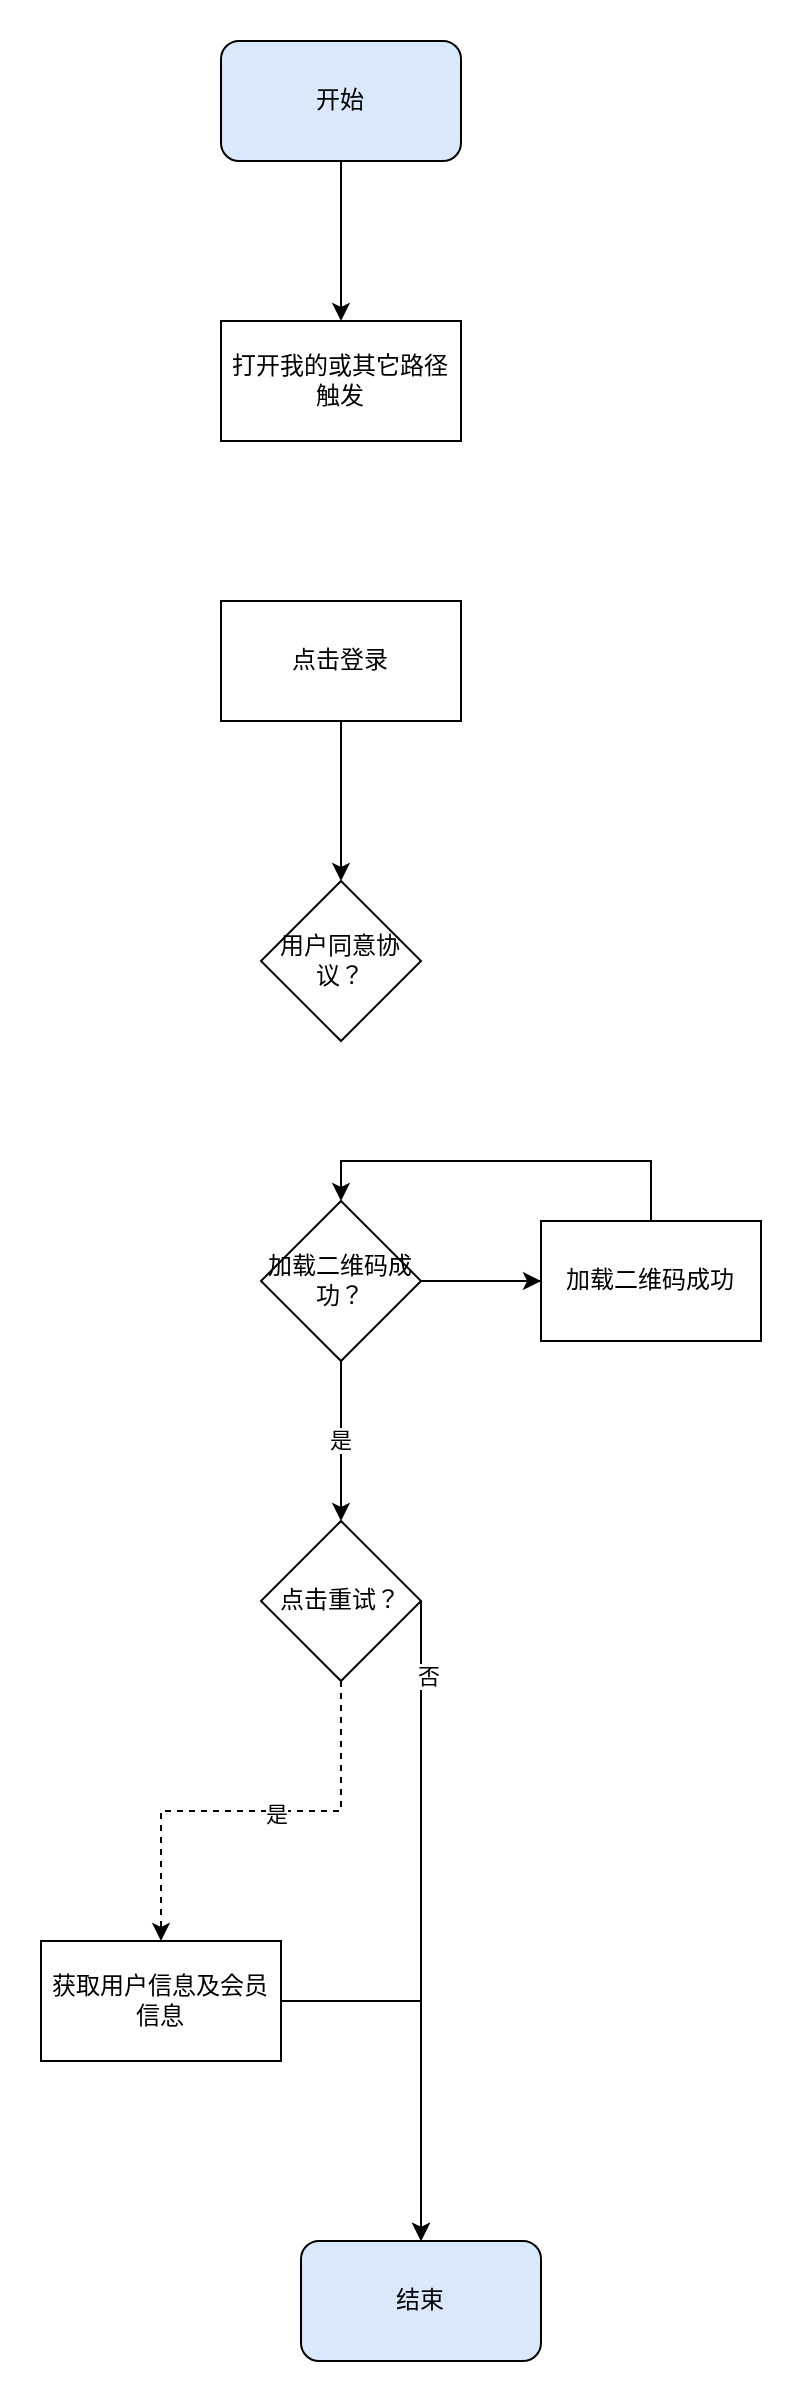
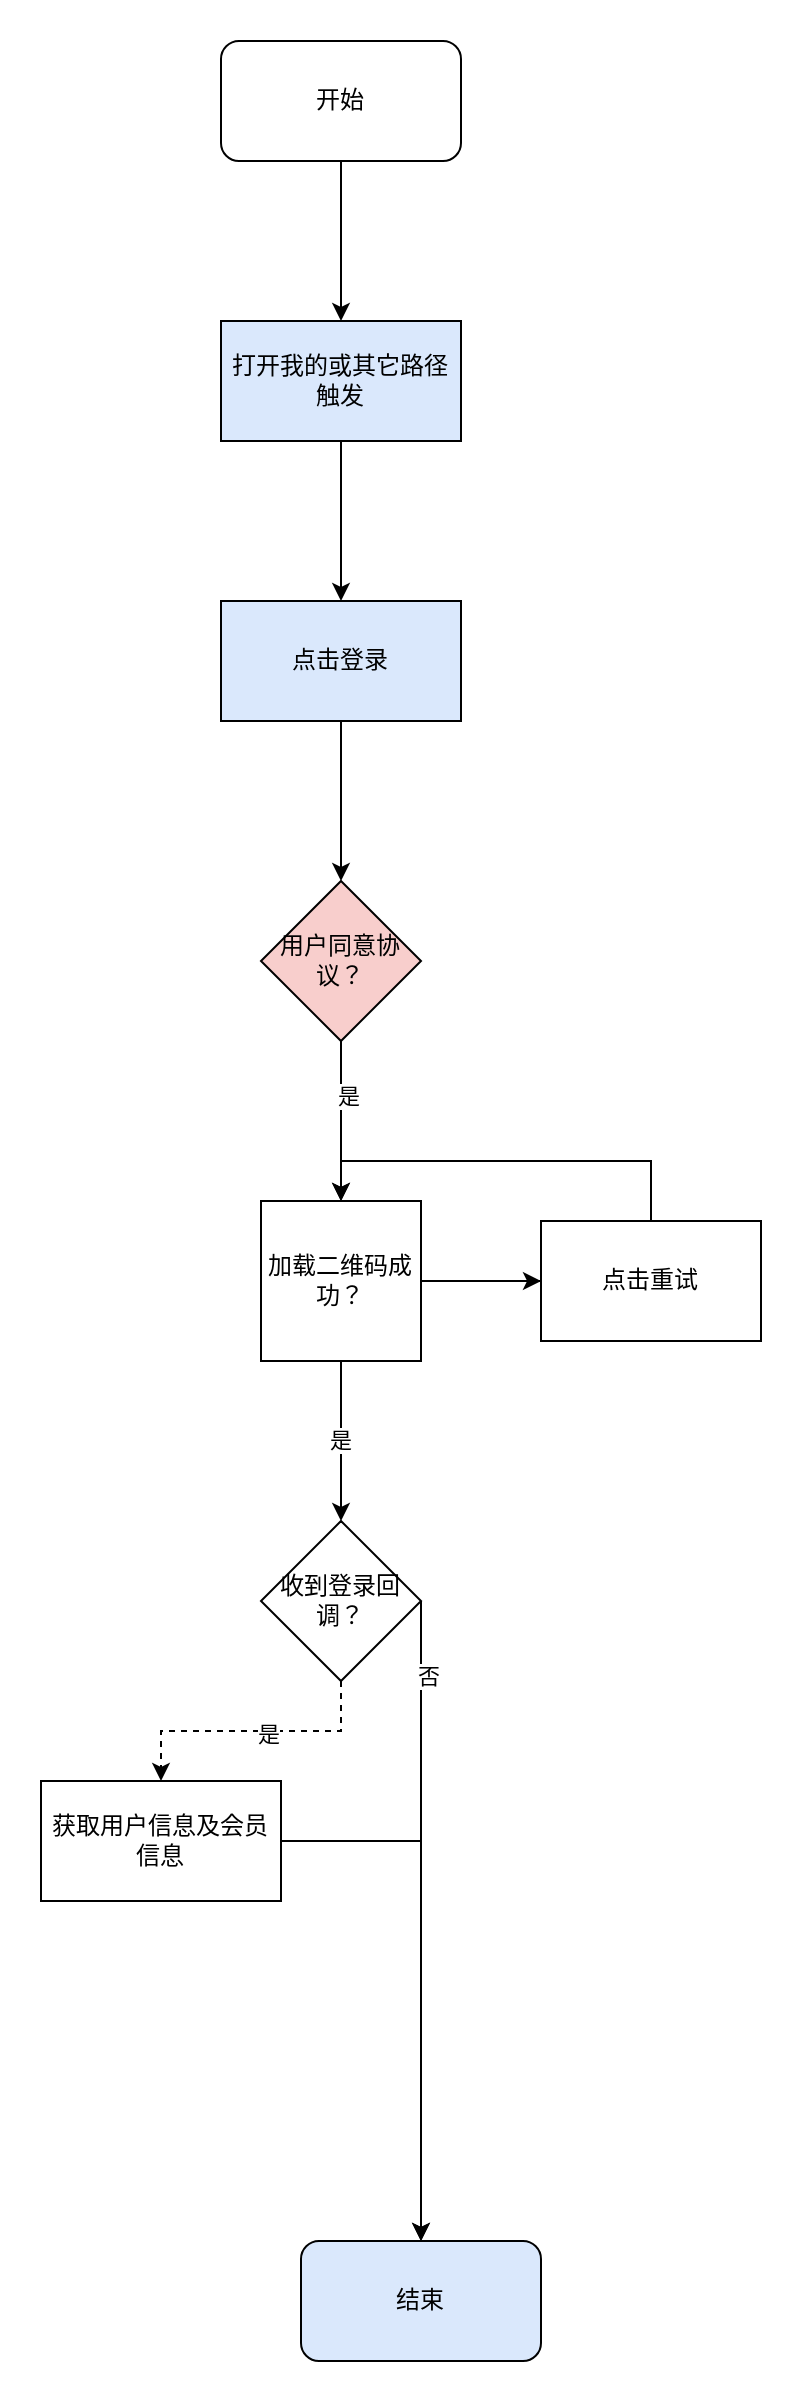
node "开始": fillcolor #dae8fc -> #ffffff
node "打开我的或其它路径触发": fillcolor #ffffff -> #dae8fc
edge "打开我的或其它路径触发" -> "点击登录": added
node "点击登录": fillcolor #ffffff -> #dae8fc
node "用户同意协议？": fillcolor #ffffff -> #f8cecc
edge "用户同意协议？" -> "加载二维码成功？": added, label "是"
node "加载二维码成功？": shape diamond -> rectangle
node "加载二维码成功": label "加载二维码成功" -> "点击重试"
node "点击重试？": label "点击重试？" -> "收到登录回调？"
node "获取用户信息及会员信息": moved (161, 2001) -> (161, 1841)
